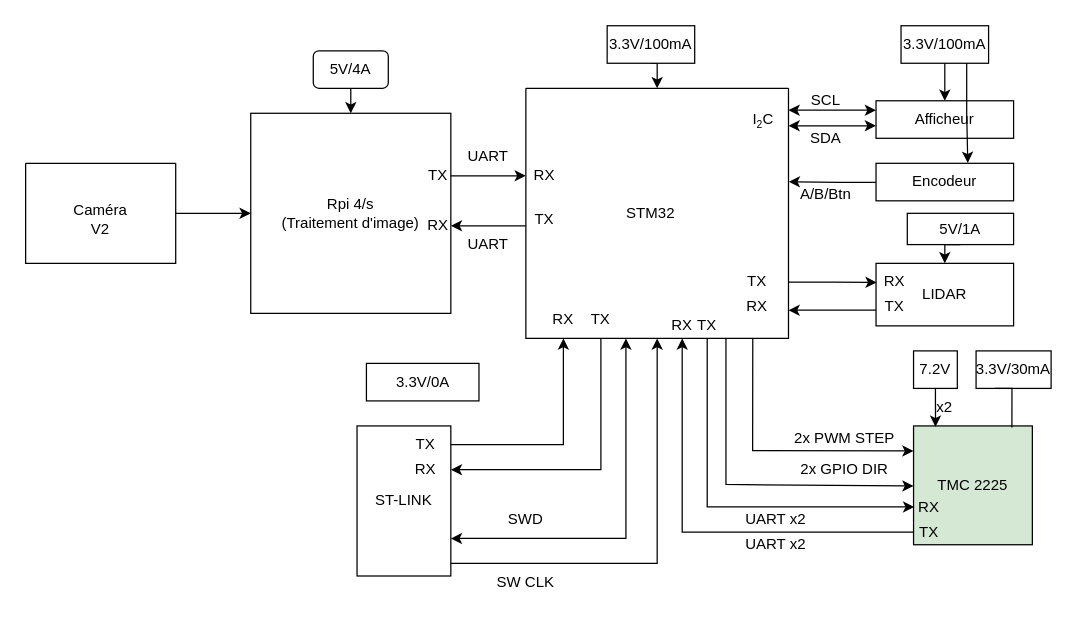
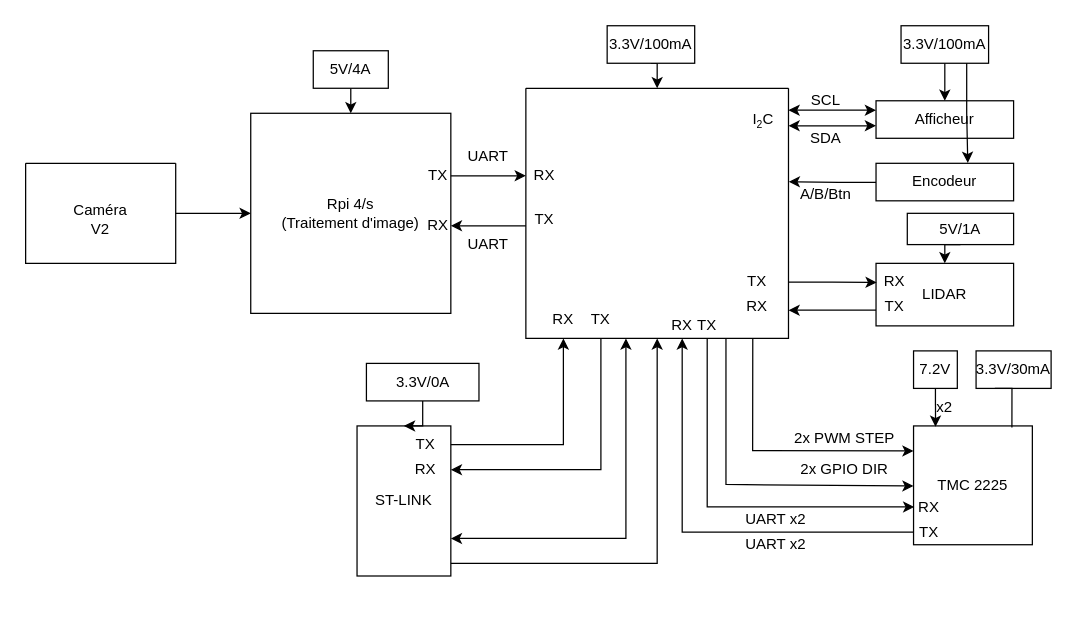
node "5V/4A": shape rounded rectangle -> rectangle
node "STM32": removed
edge "3.3V/0A" -> "ST-LINK": added
node "TMC 2225": fillcolor #d5e8d4 -> #ffffff
node "SWD": removed
node "SW CLK": removed
